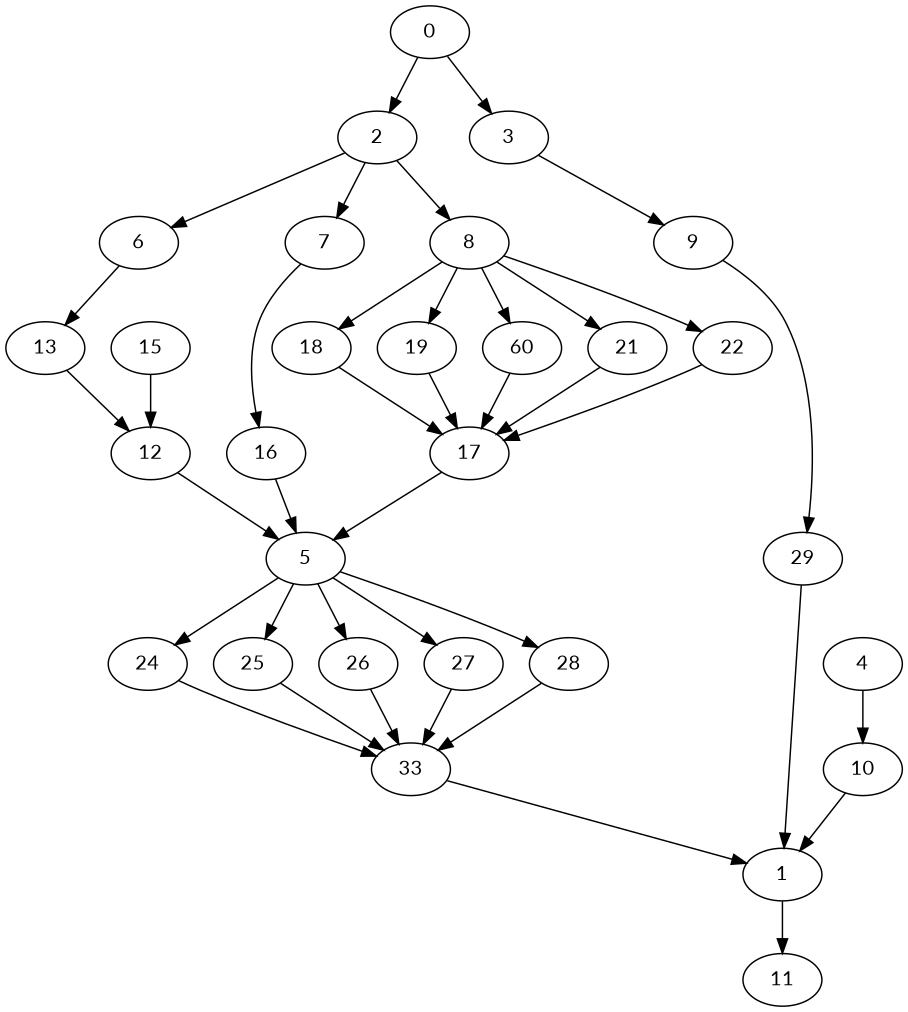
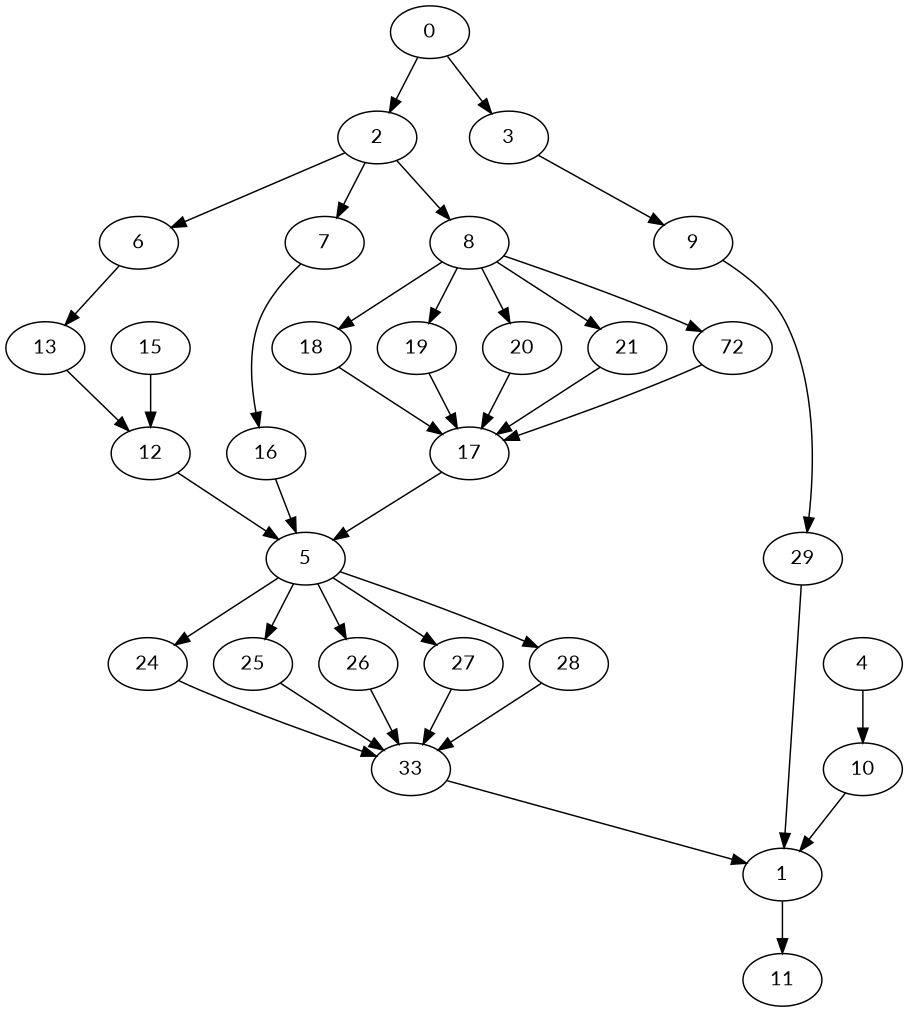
node "60": label "60" -> "20"
node "22": label "22" -> "72"
